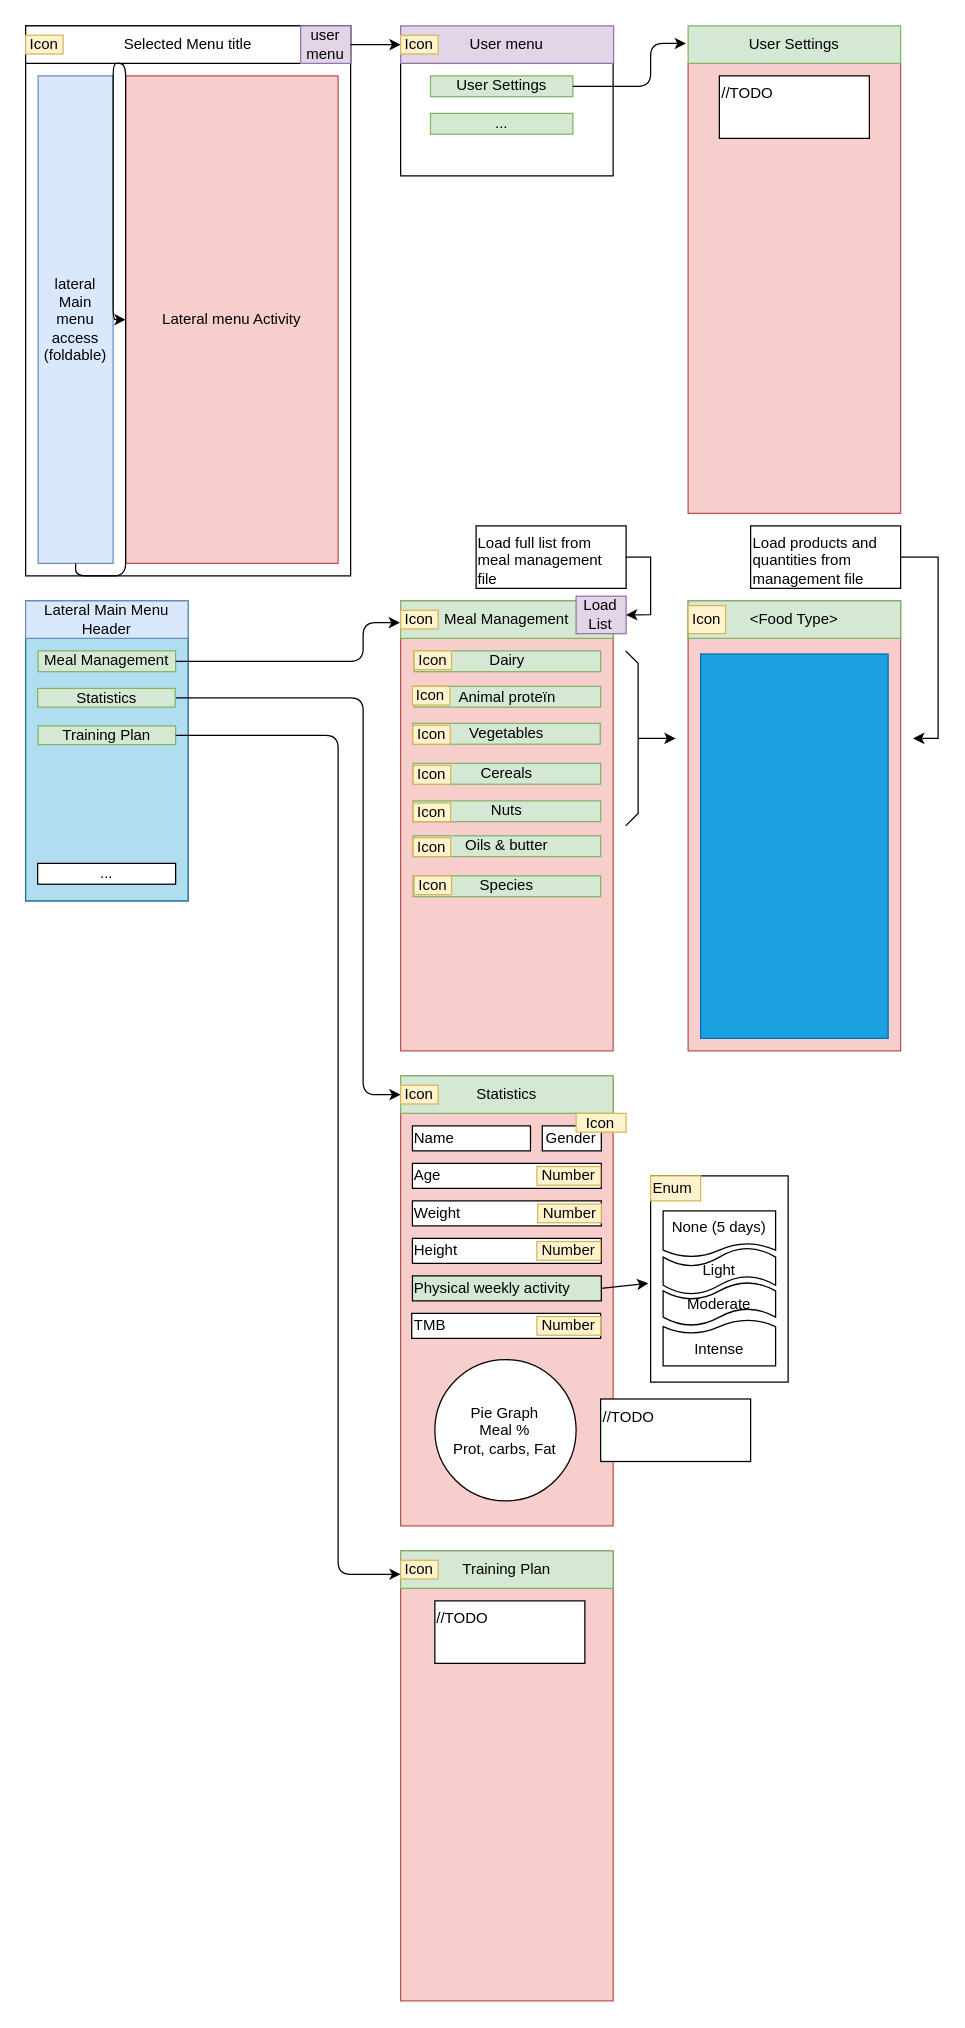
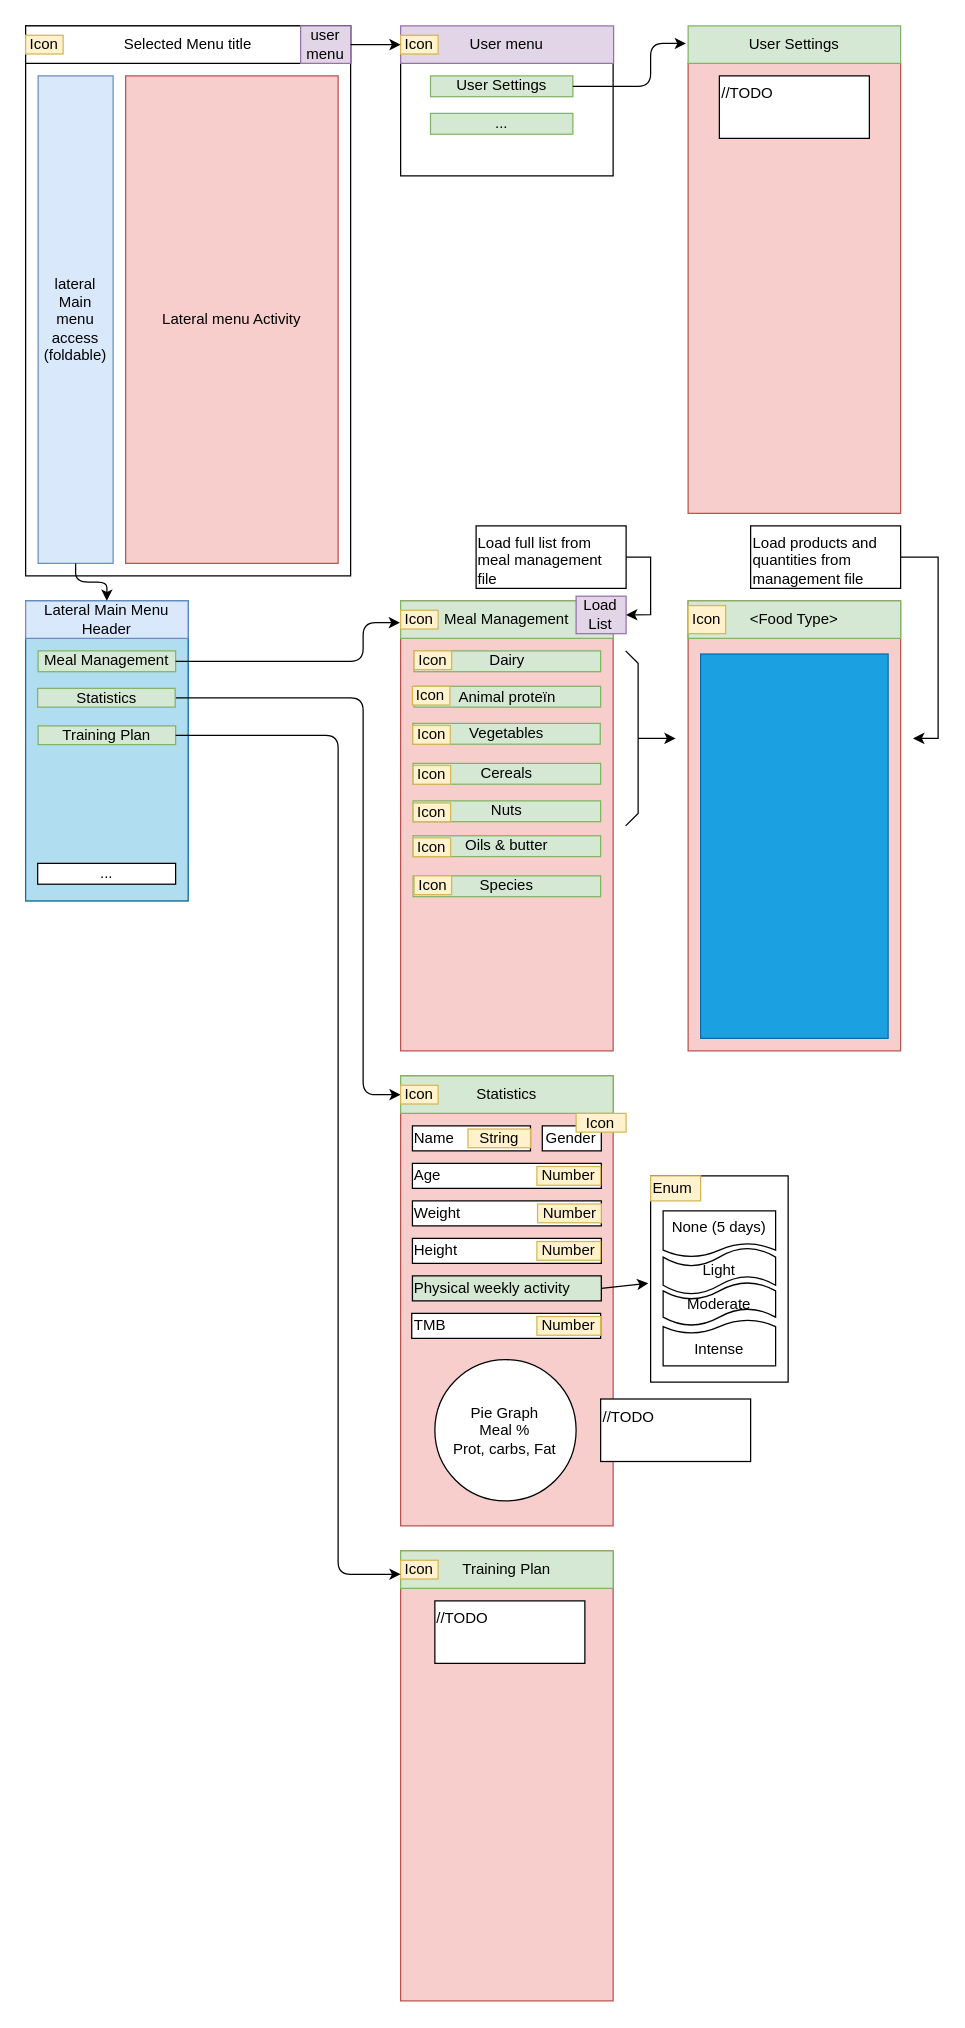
edge "lateral Main menu access (foldable)" -> "Lateral menu Activity": now "lateral Main menu access (foldable)" -> "Lateral Main Menu Header"
node "String": added
